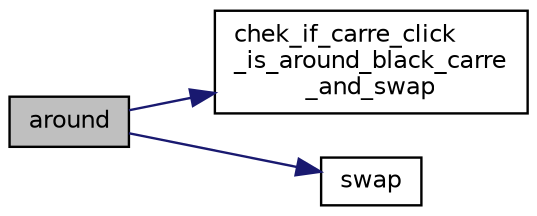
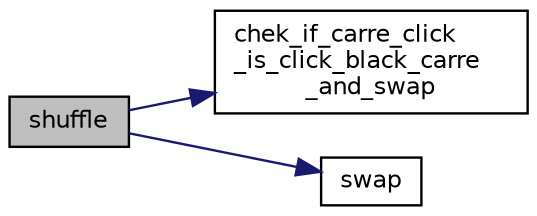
node "chek_if_carre_click _is_around_black_carre _and_swap": label "chek_if_carre_click _is_around_black_carre _and_swap" -> "chek_if_carre_click _is_click_black_carre _and_swap"
node "around": label "around" -> "shuffle"
